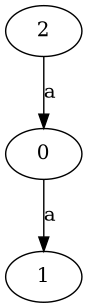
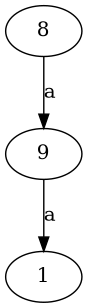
node "2": label "2" -> "8"
node "0": label "0" -> "9"
